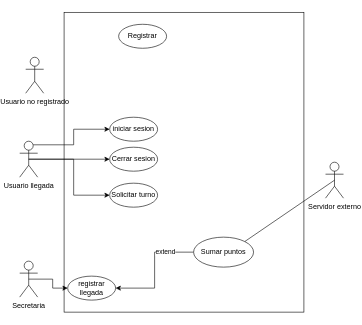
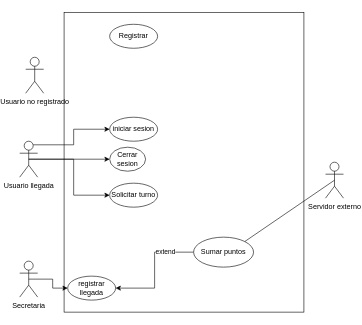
node "Registrar": moved (143, 36) -> (134, 36)
node "Cerrar sesion": size 48x24 -> 36x24
